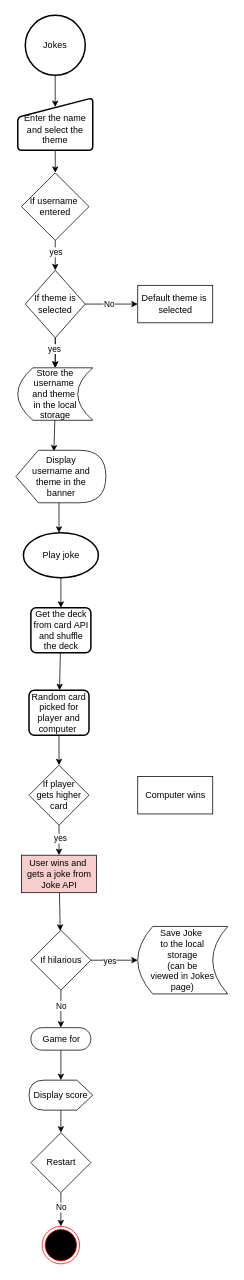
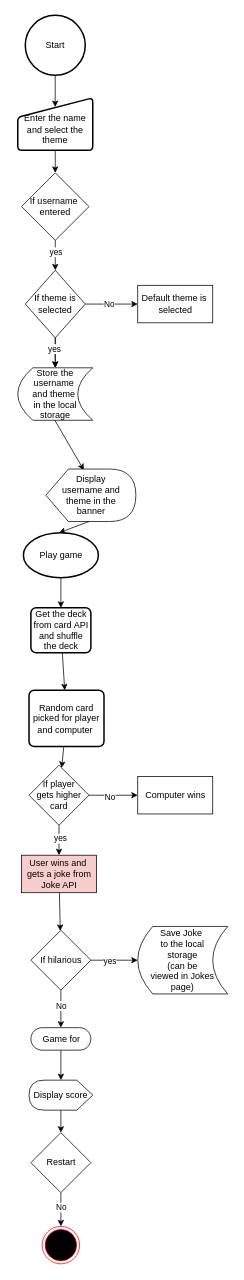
node "Jokes": label "Jokes" -> "Start"
node "Display username and theme in the banner": moved (61, 477) -> (91, 495)
node "Play joke": label "Play joke" -> "Play game"
node "Random card picked for player and computer": size 60x45 -> 75x56
edge "If player gets higher card" -> "Computer wins": added, label "No"
